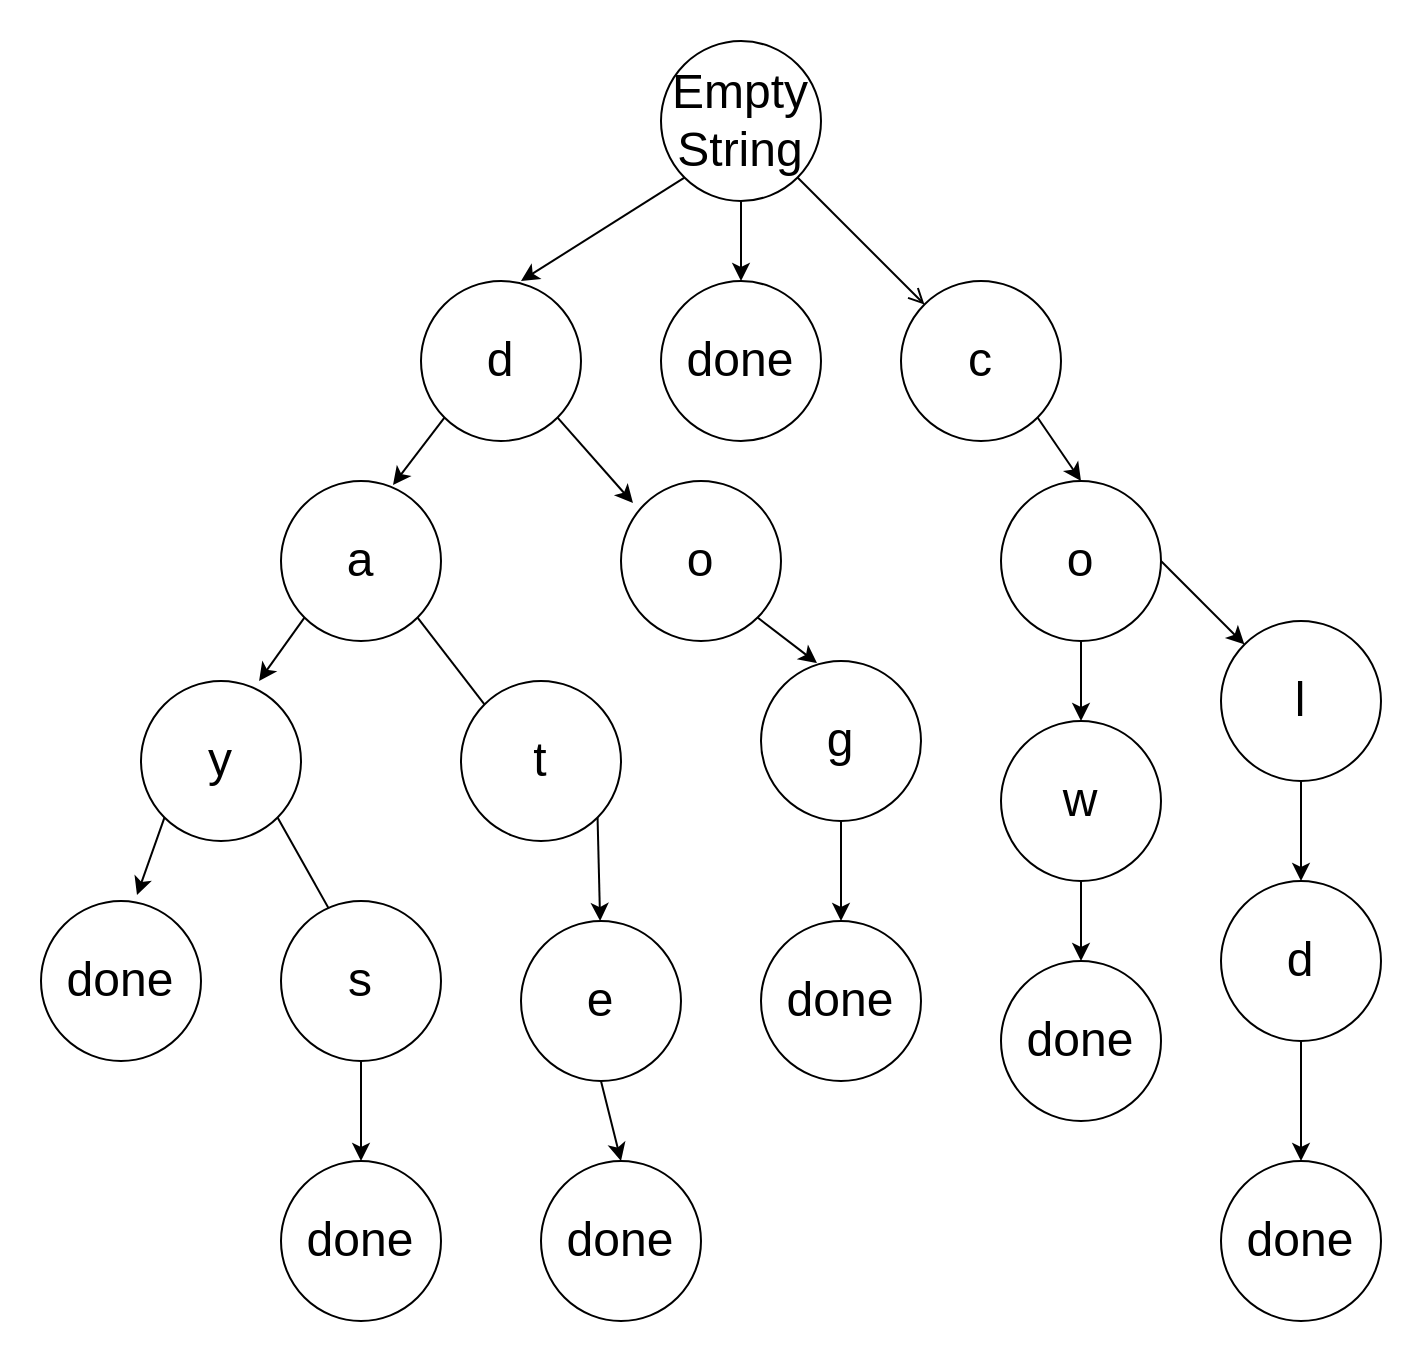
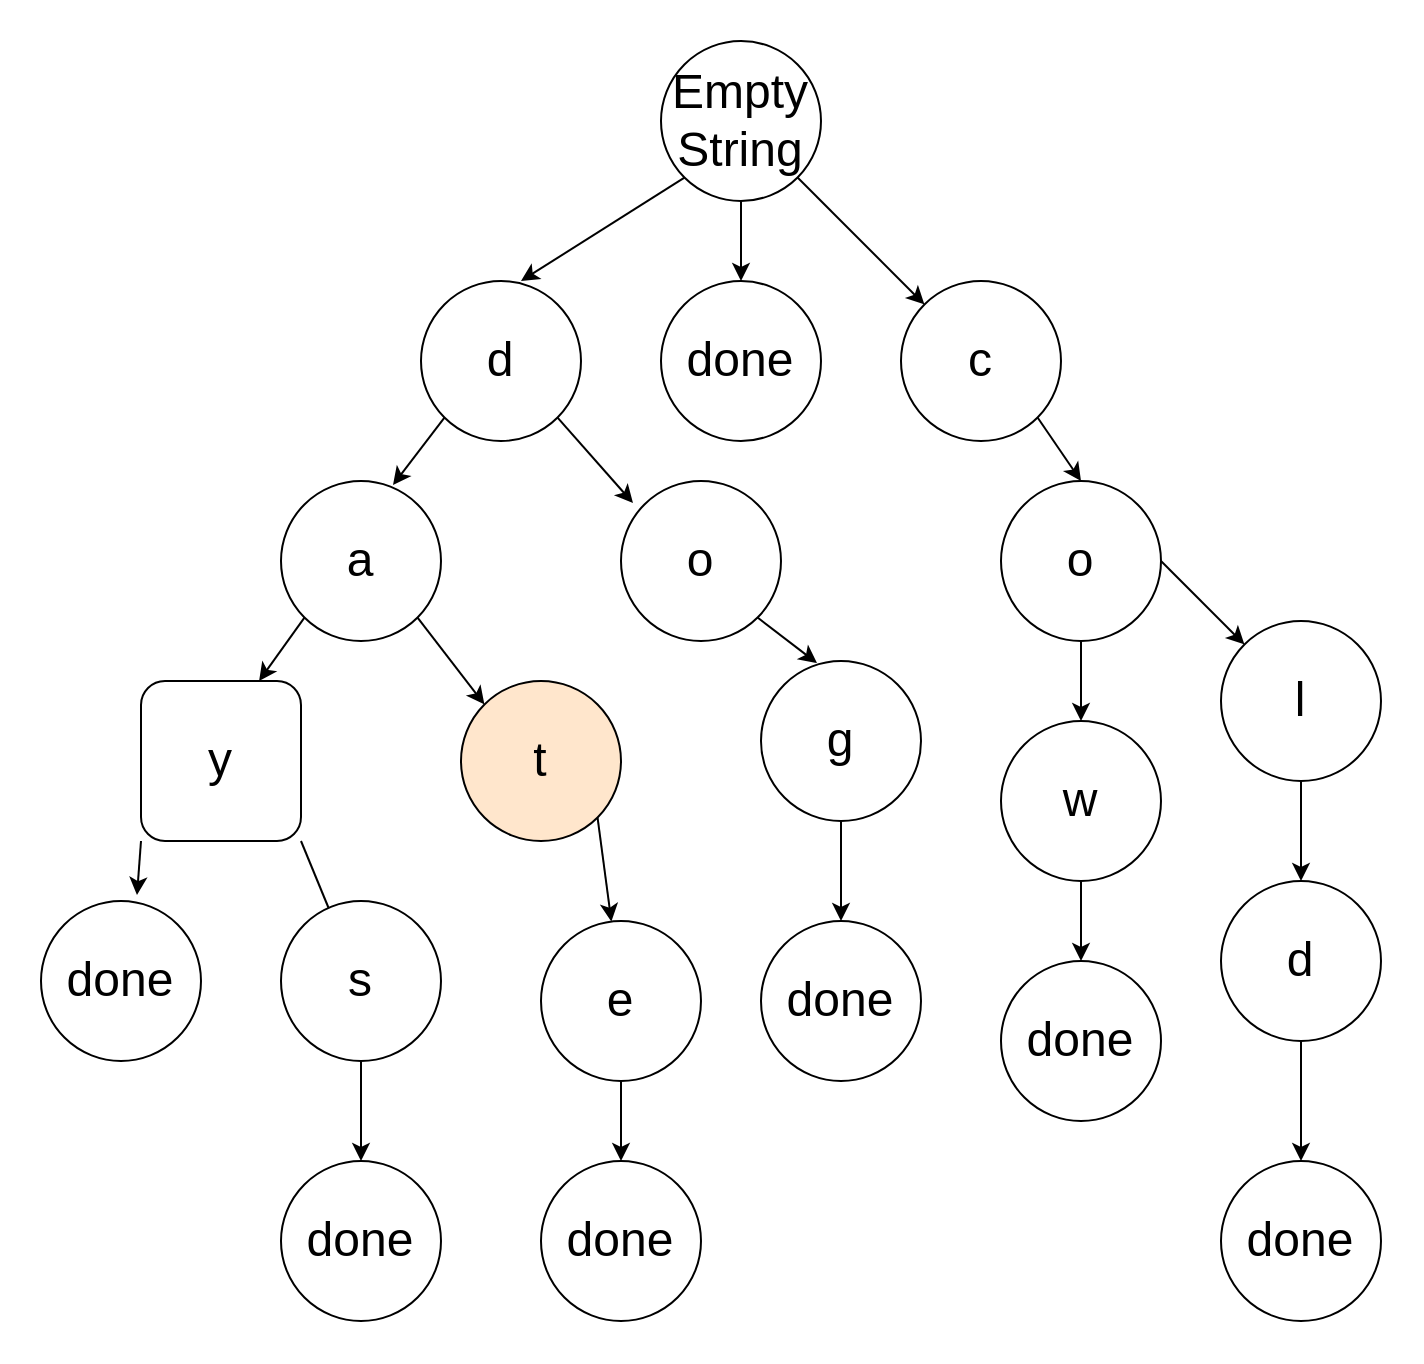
edge "Empty String" -> "c": arrowhead open -> classic
edge "a" -- "t": arrowhead none -> classic
node "y": shape ellipse -> rounded rectangle
node "t": fillcolor #ffffff -> #ffe6cc
node "e": moved (601, 1001) -> (621, 1001)
